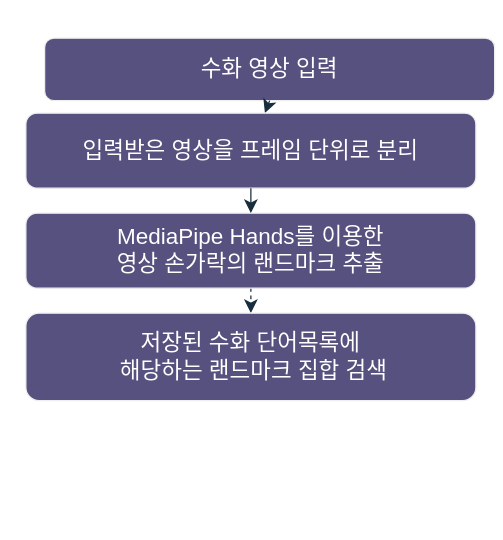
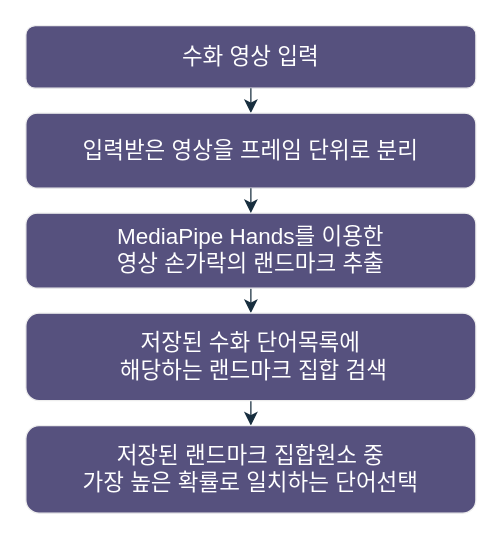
node "수화 영상 입력": moved (269, 69) -> (251, 57)
edge "MediaPipe Hands를 이용한 영상 손가락의 랜드마크 추출" -> "저장된 수화 단어목록에 해당하는 랜드마크 집합 검색": style dashed -> solid
edge "저장된 수화 단어목록에 해당하는 랜드마크 집합 검색" -> "저장된 랜드마크 집합원소 중 가장 높은 확률로 일치하는 단어선택": added
node "저장된 랜드마크 집합원소 중 가장 높은 확률로 일치하는 단어선택": added
